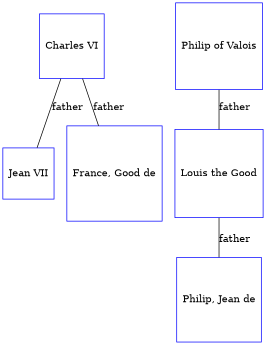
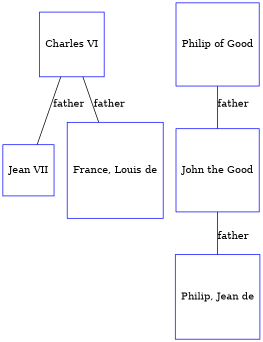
node "Philip of Valois": label "Philip of Valois" -> "Philip of Good"
node "France, Good de": label "France, Good de" -> "France, Louis de"
node "Louis the Good": label "Louis the Good" -> "John the Good"
